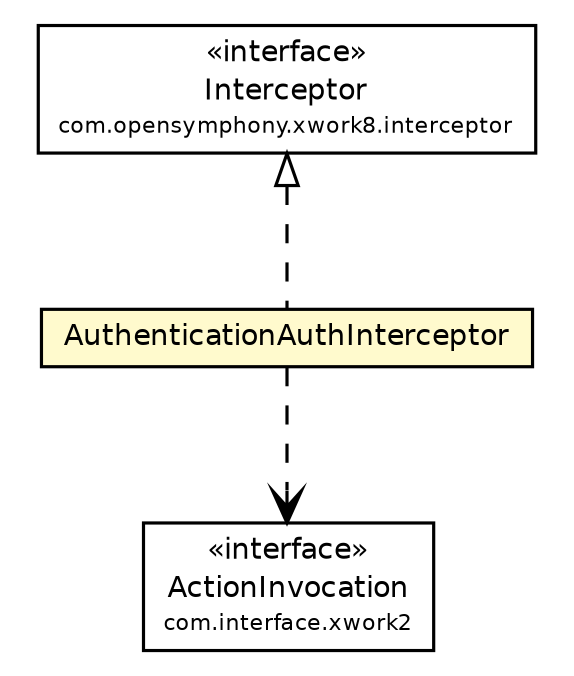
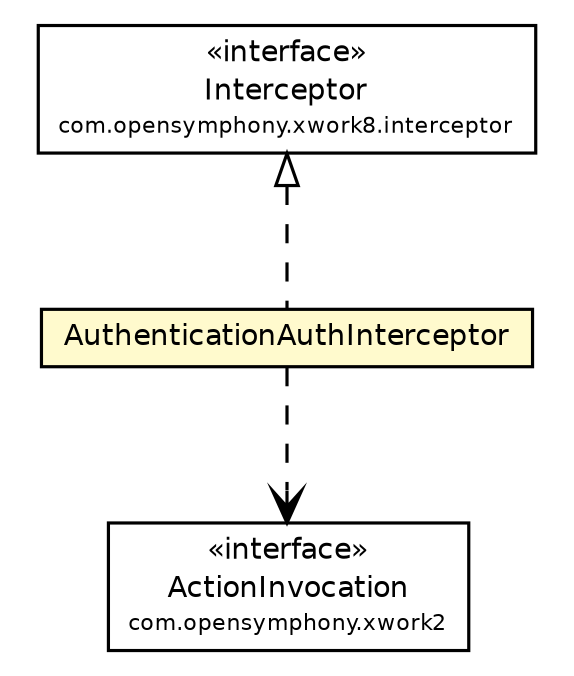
node "ActionInvocation": text "com.interface.xwork2" -> "com.opensymphony.xwork2"
